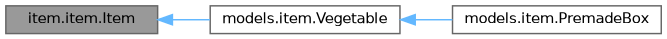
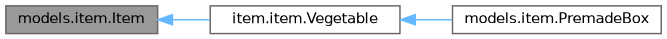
node "item.item.Item": label "item.item.Item" -> "models.item.Item"
node "models.item.Vegetable": label "models.item.Vegetable" -> "item.item.Vegetable"
